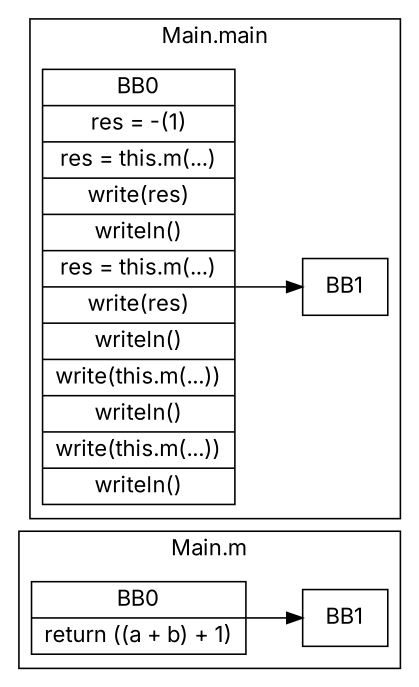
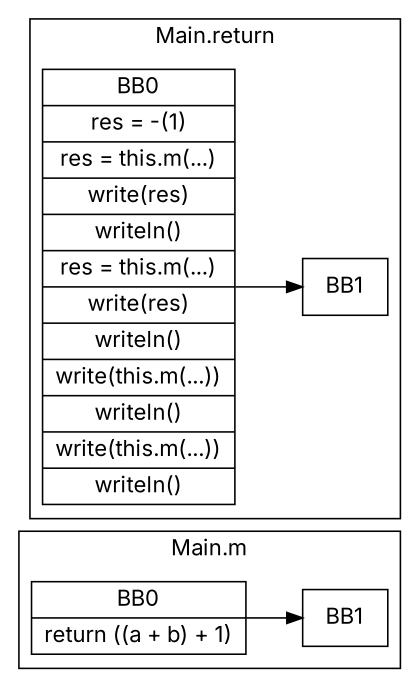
cluster "Main.main": label "Main.main" -> "Main.return"
